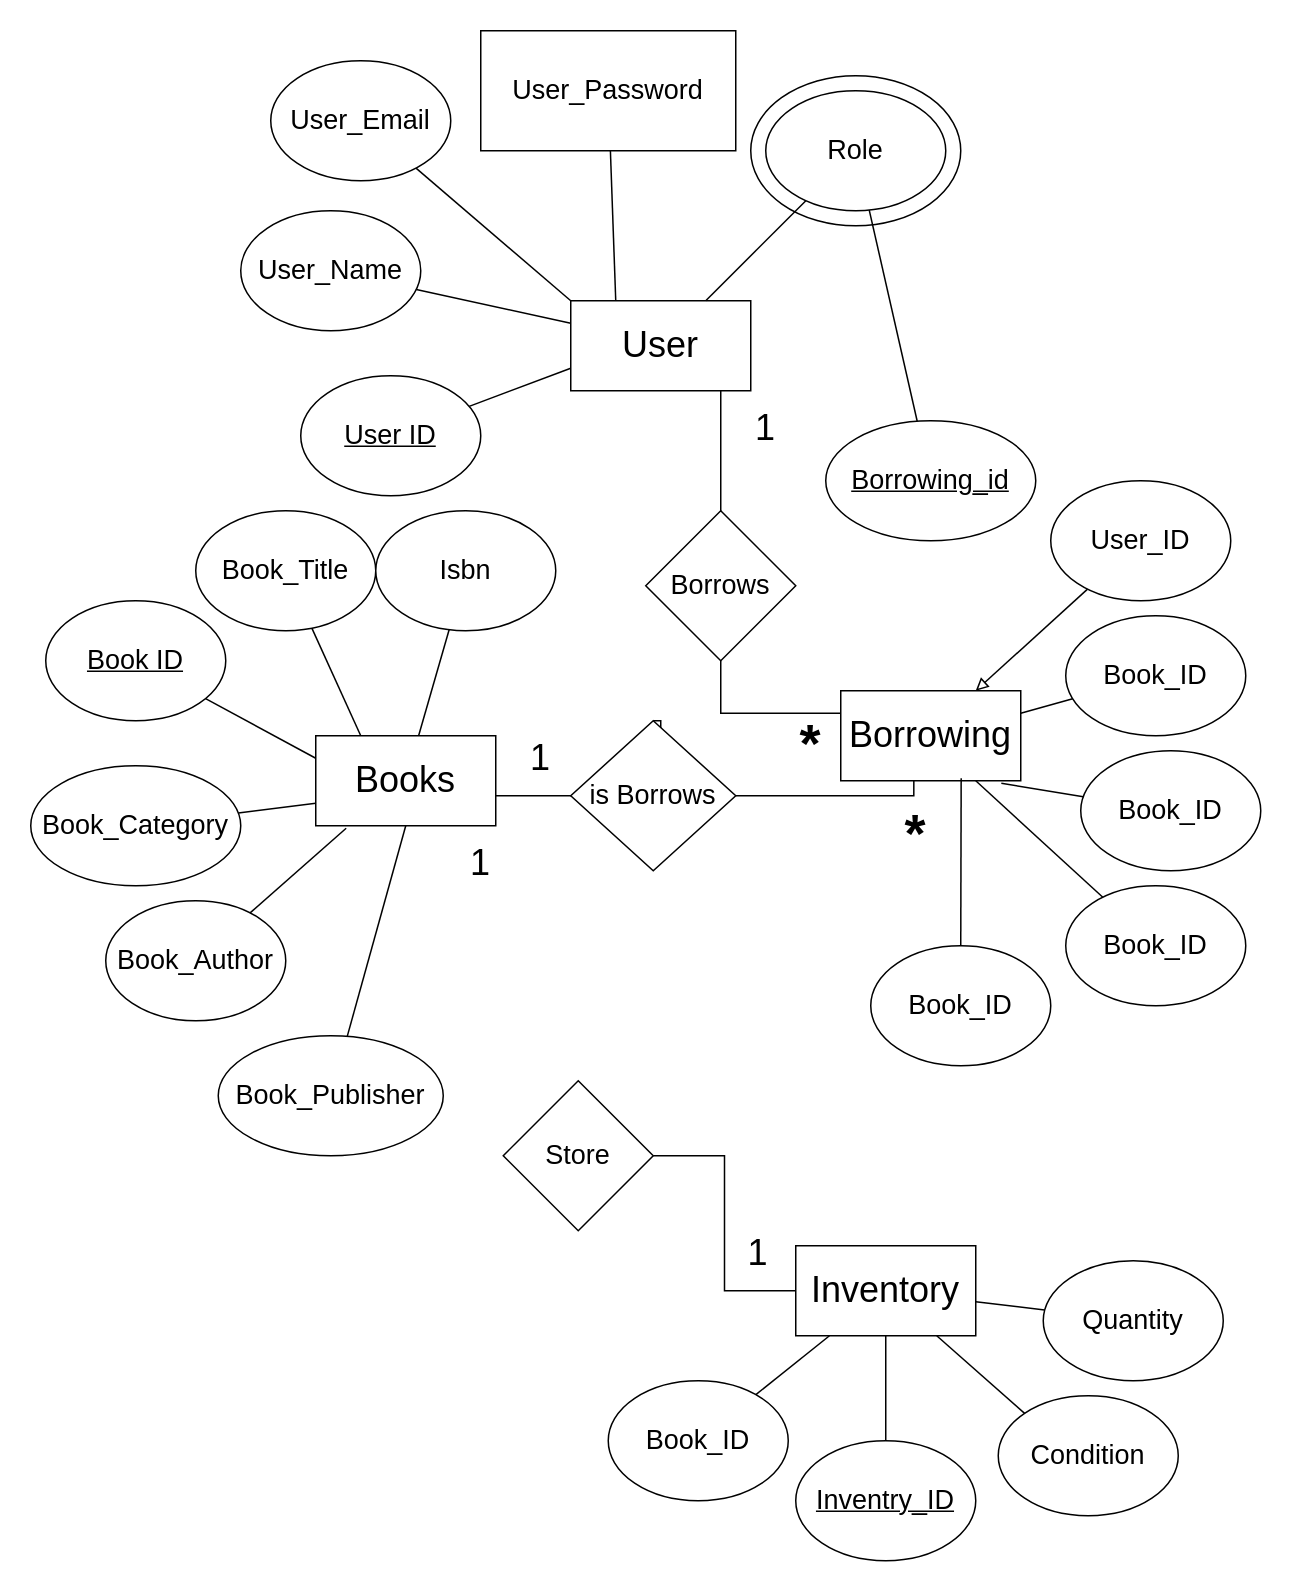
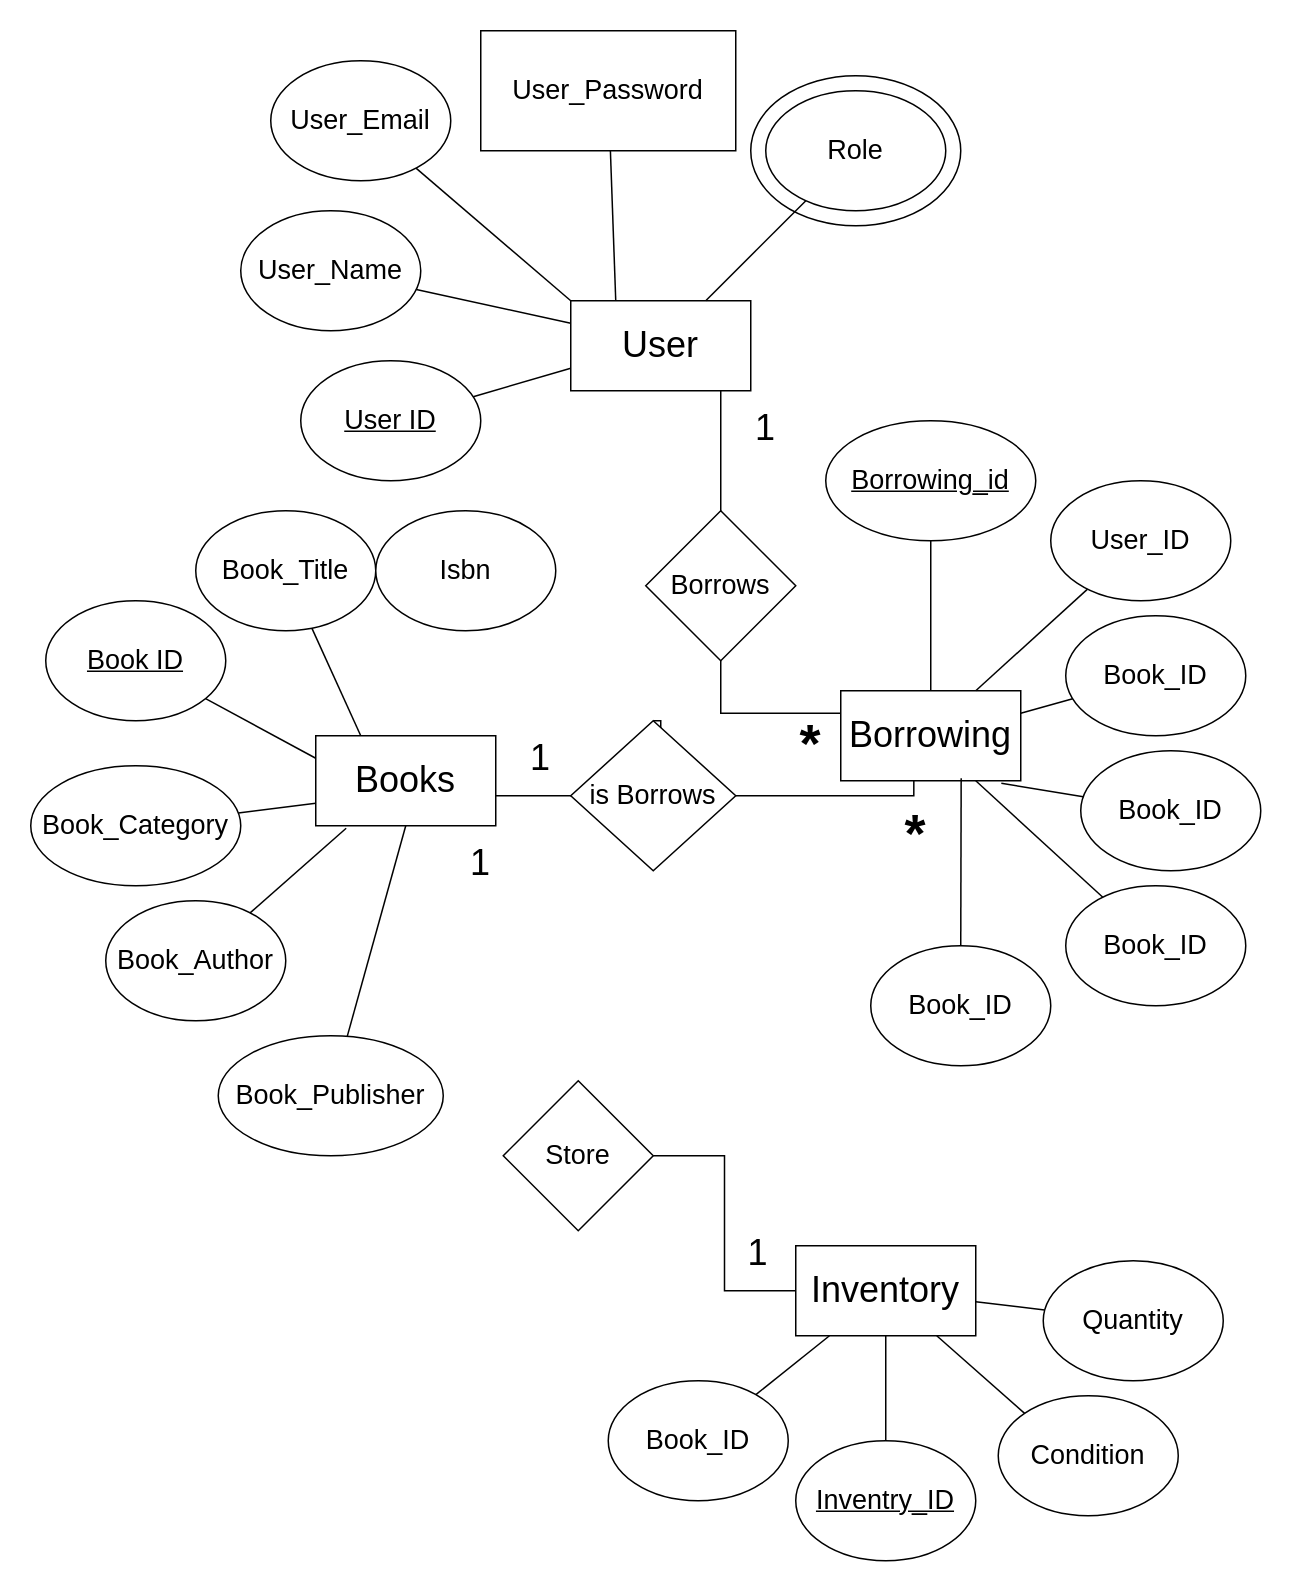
edge "Role" -- "Borrowing_id": now "Borrowing" -- "Borrowing_id"
node "User ID": moved (391, 436) -> (391, 421)
edge "User_ID" -> "Borrowing": arrowhead block -> none
edge "Isbn" -- "Books": removed
